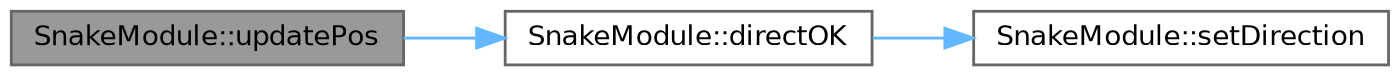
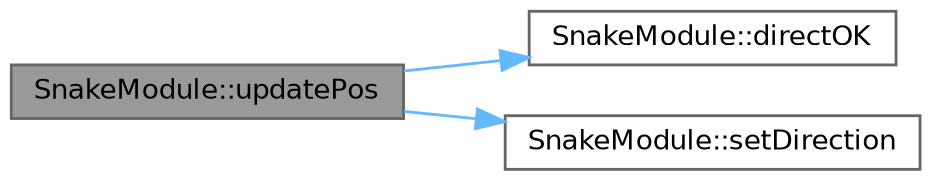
edge "SnakeModule::directOK" -> "SnakeModule::setDirection": now "SnakeModule::updatePos" -> "SnakeModule::setDirection"
